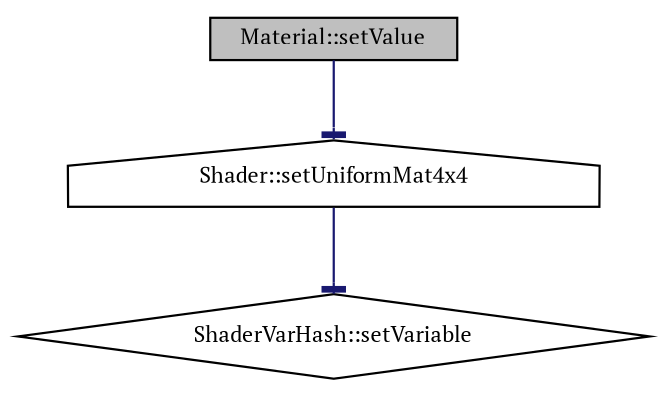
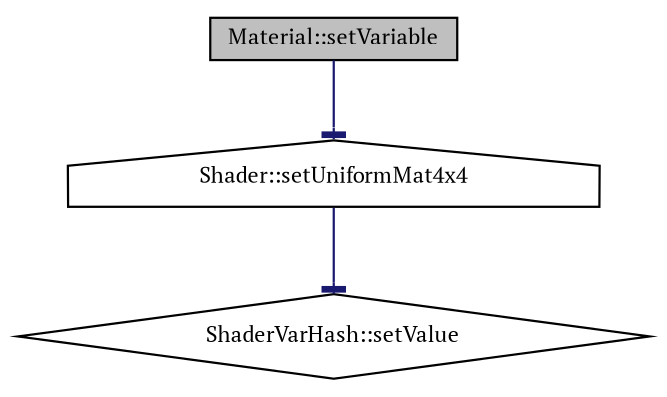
node "Material::setValue": label "Material::setValue" -> "Material::setVariable"
node "ShaderVarHash::setVariable": label "ShaderVarHash::setVariable" -> "ShaderVarHash::setValue"
